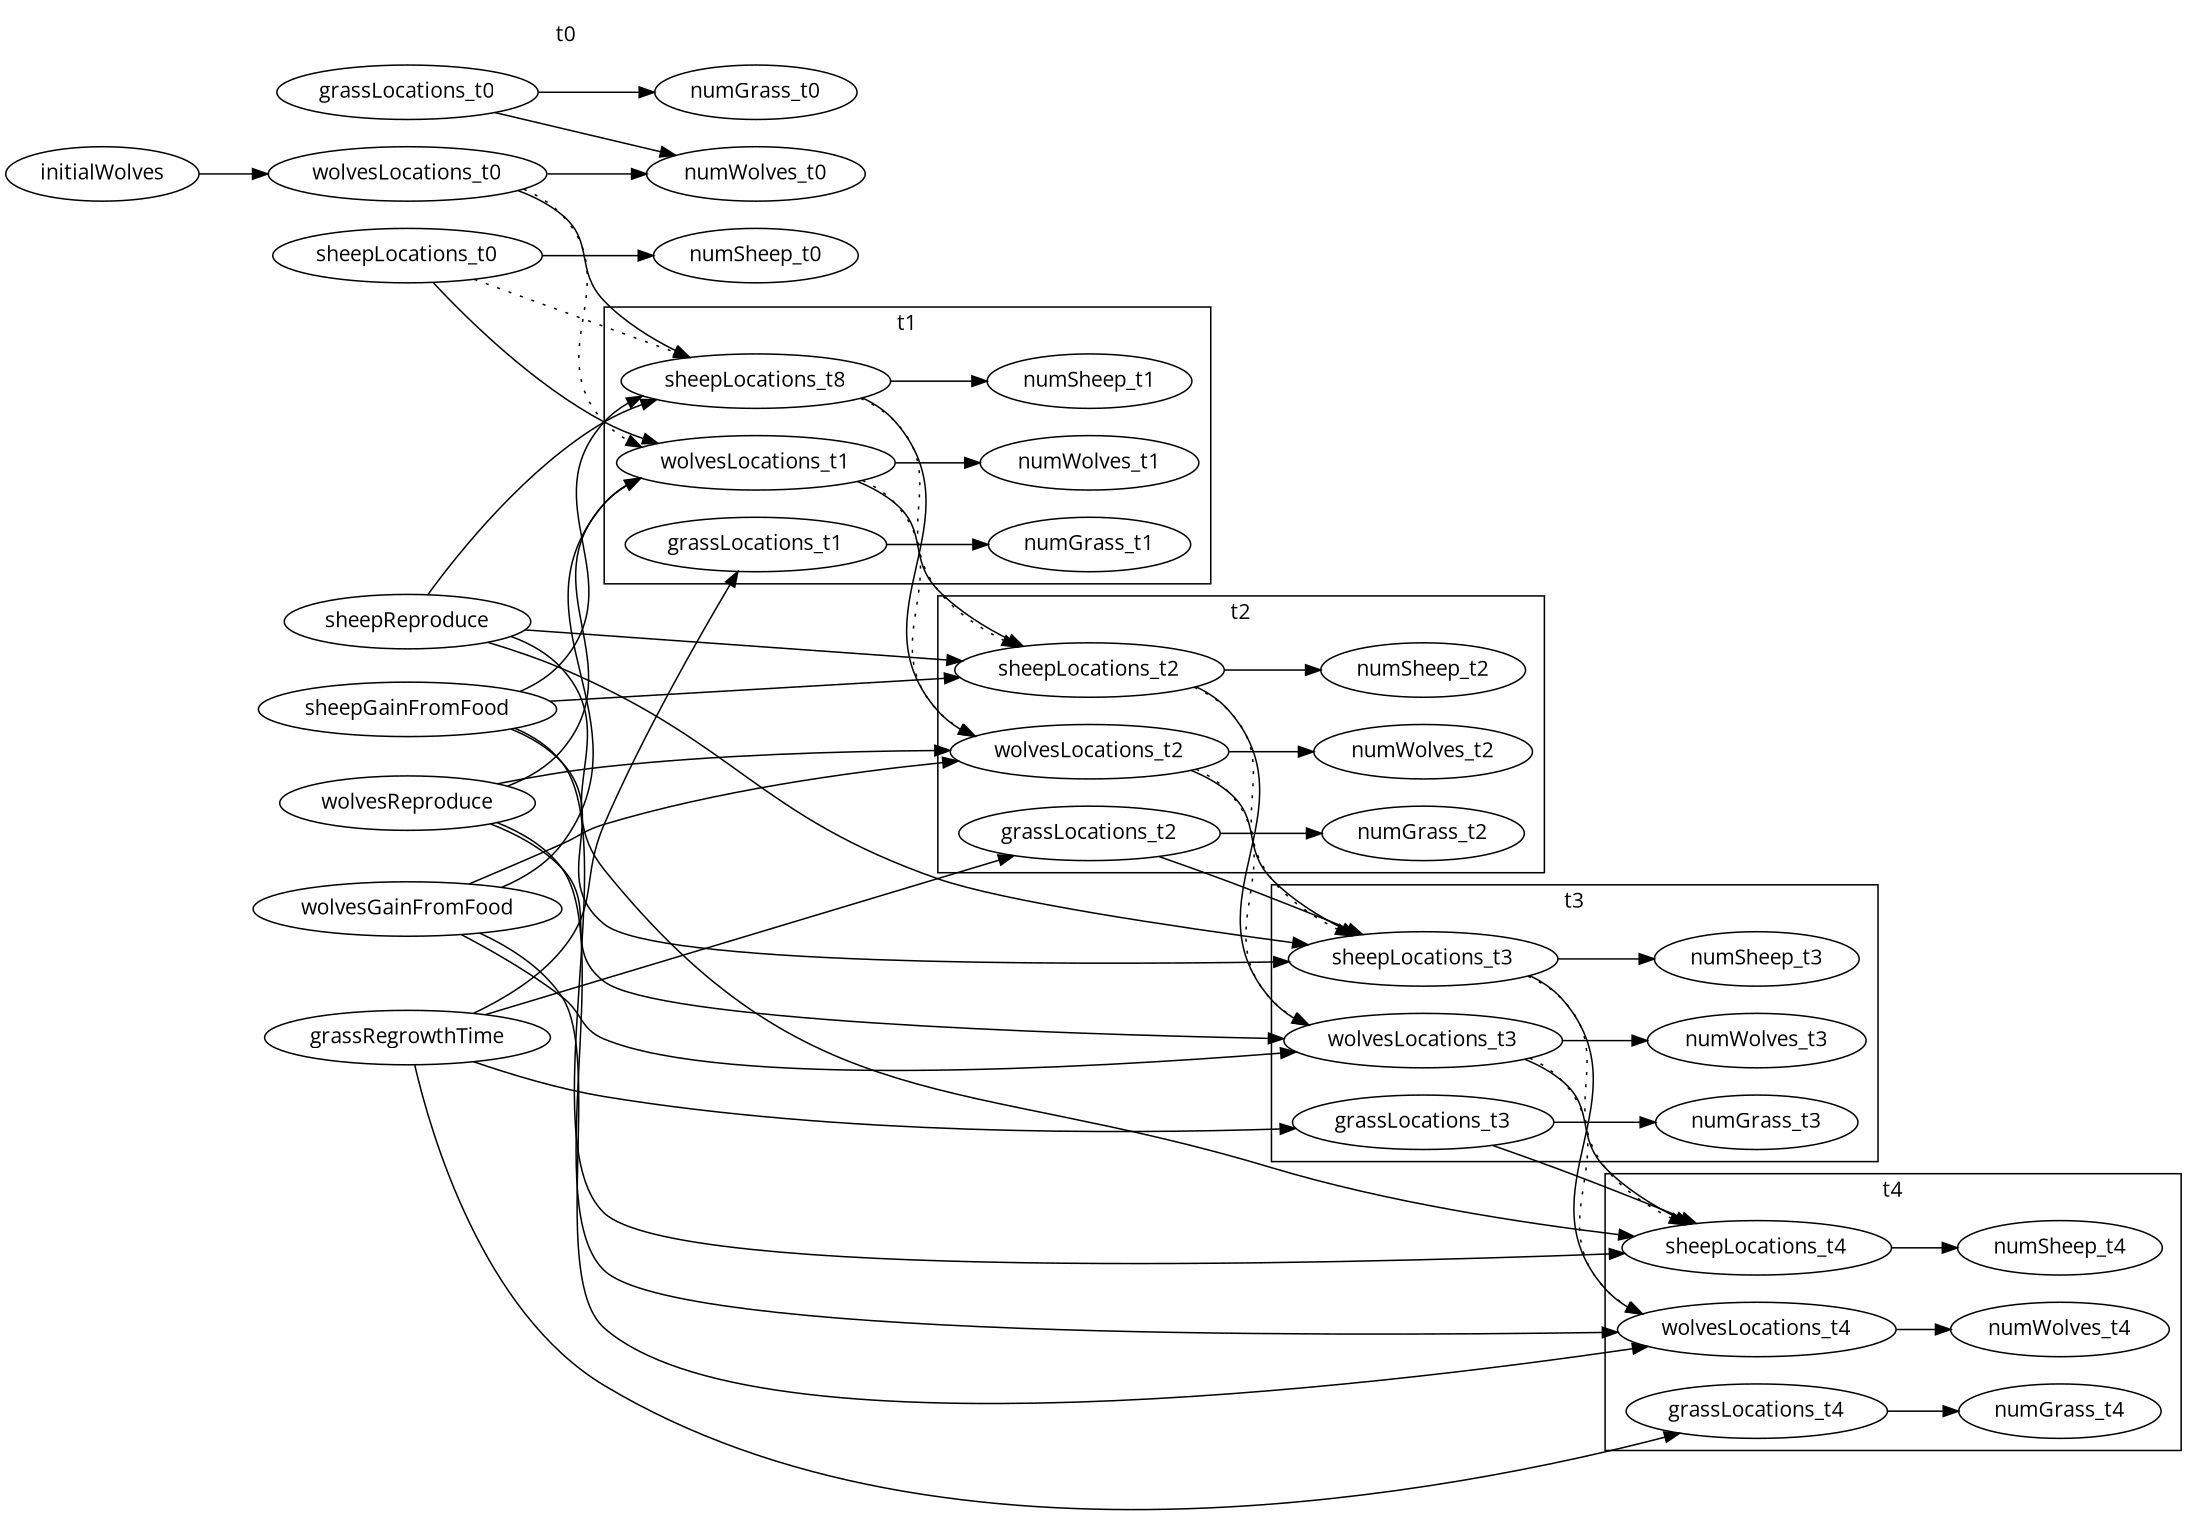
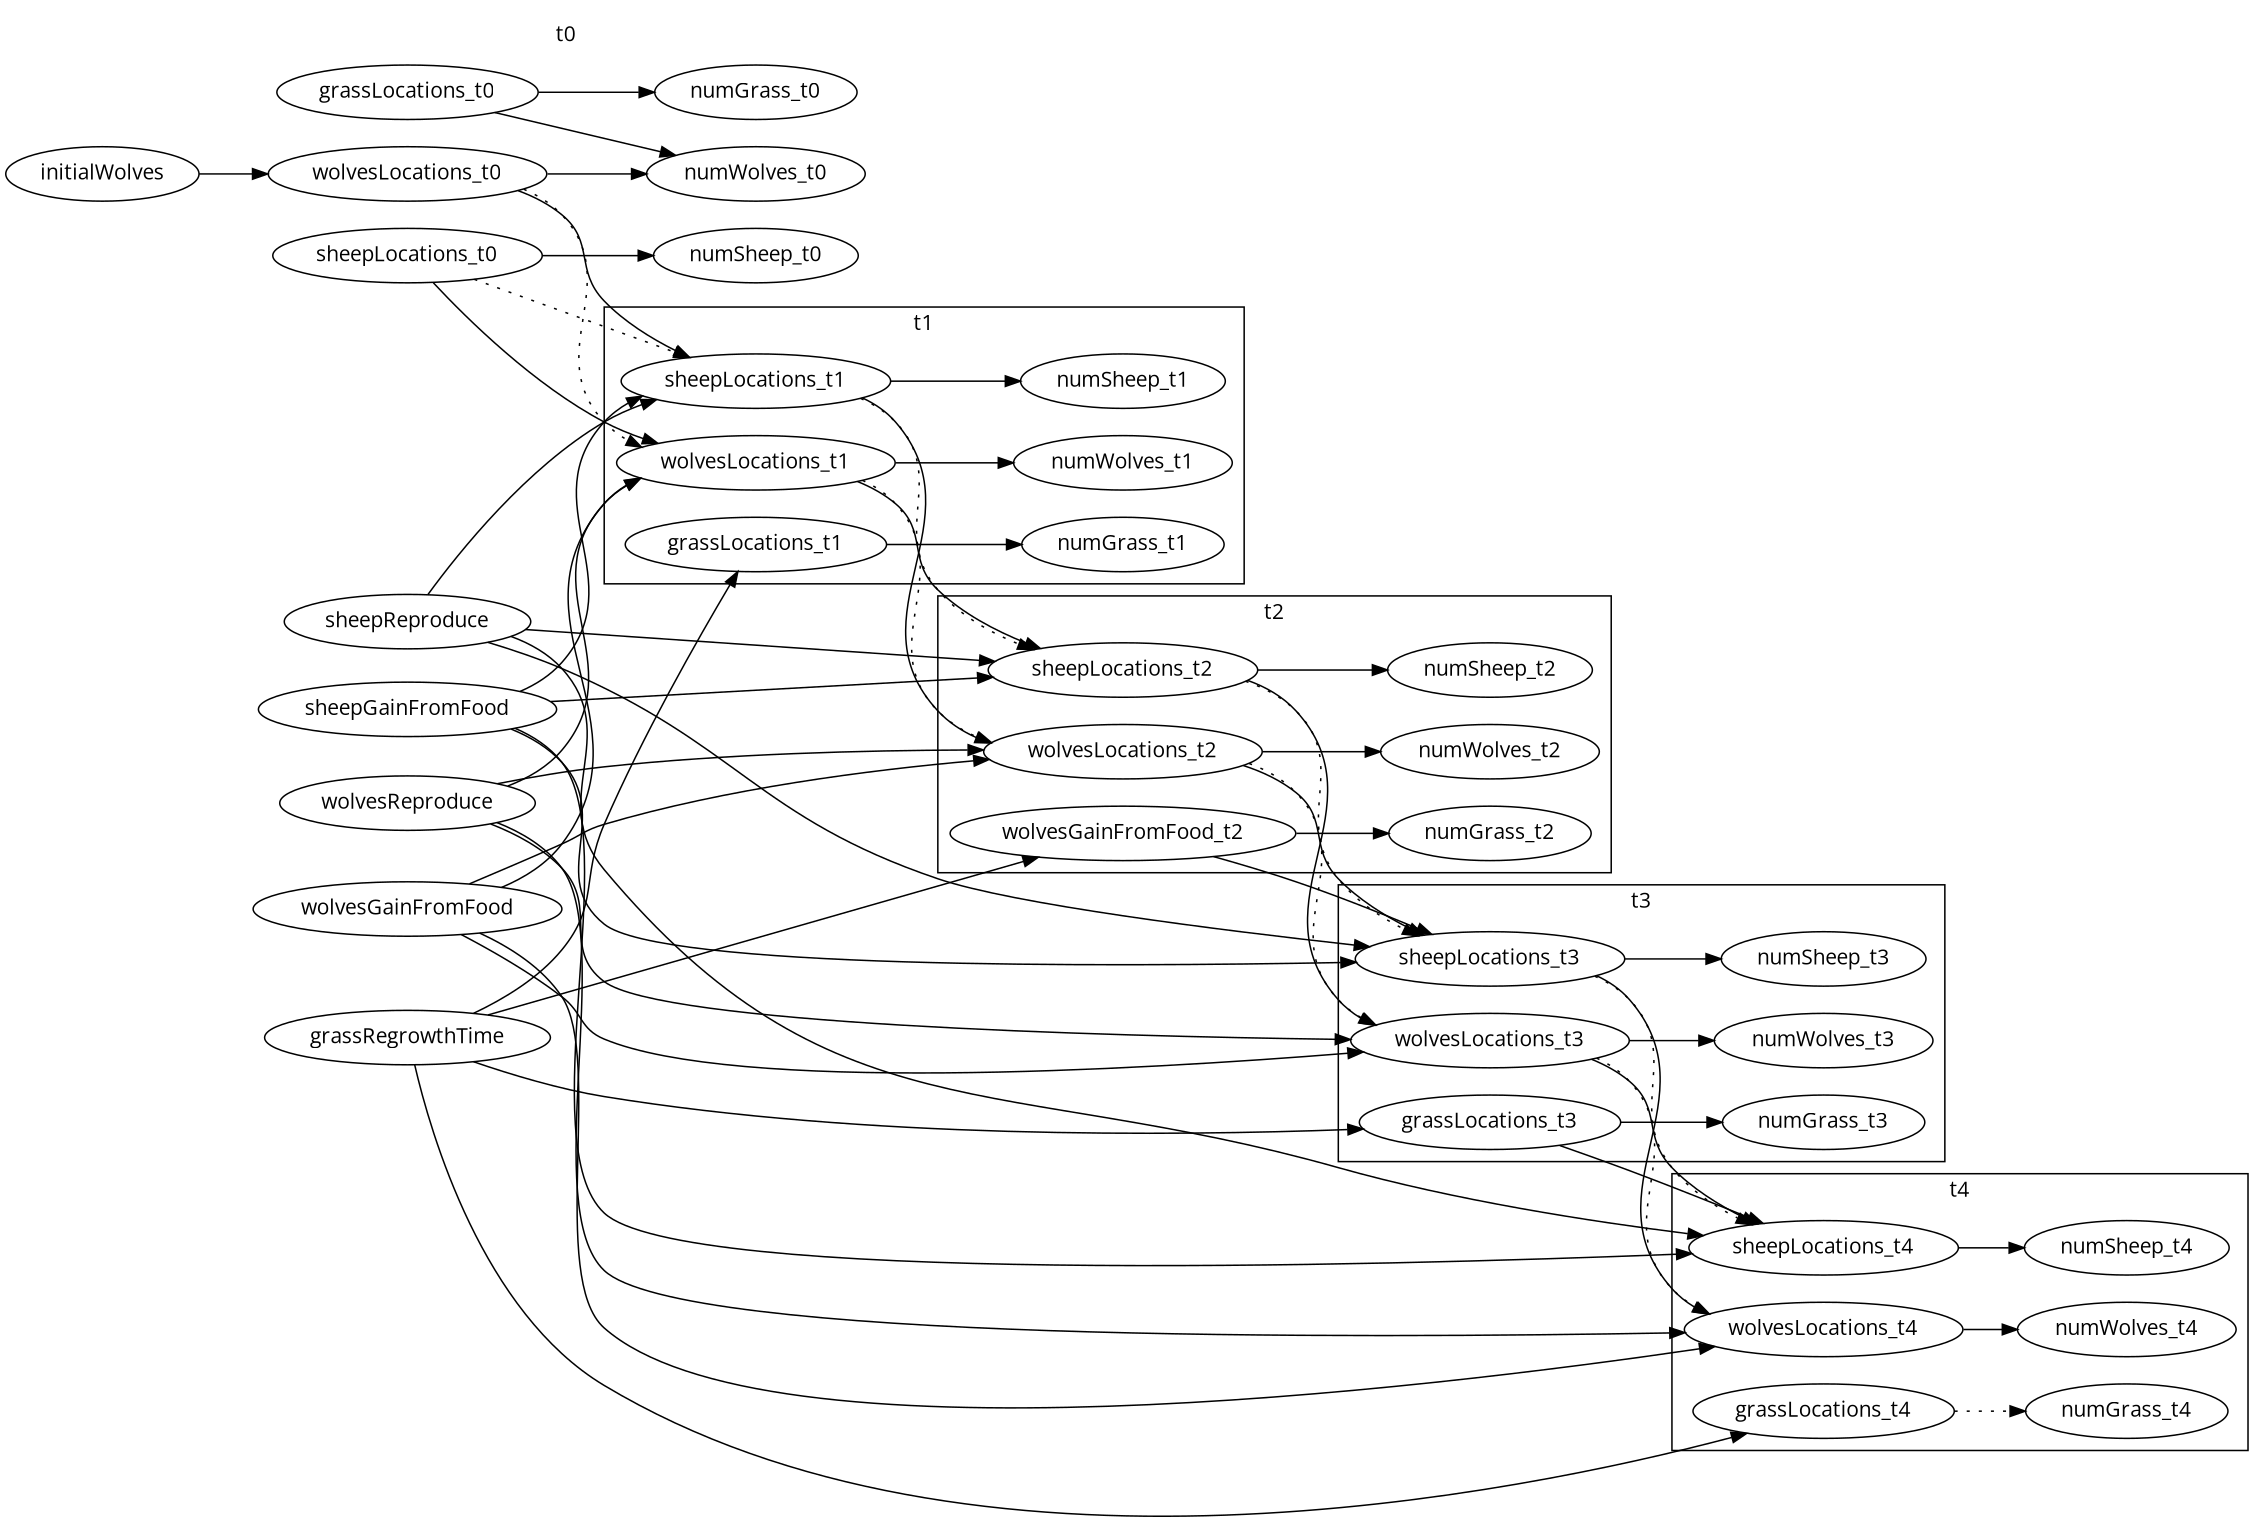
node "sheepLocations_t8": label "sheepLocations_t8" -> "sheepLocations_t1"
node "grassLocations_t2": label "grassLocations_t2" -> "wolvesGainFromFood_t2"
edge "grassLocations_t4" -> "numGrass_t4": style solid -> dotted
